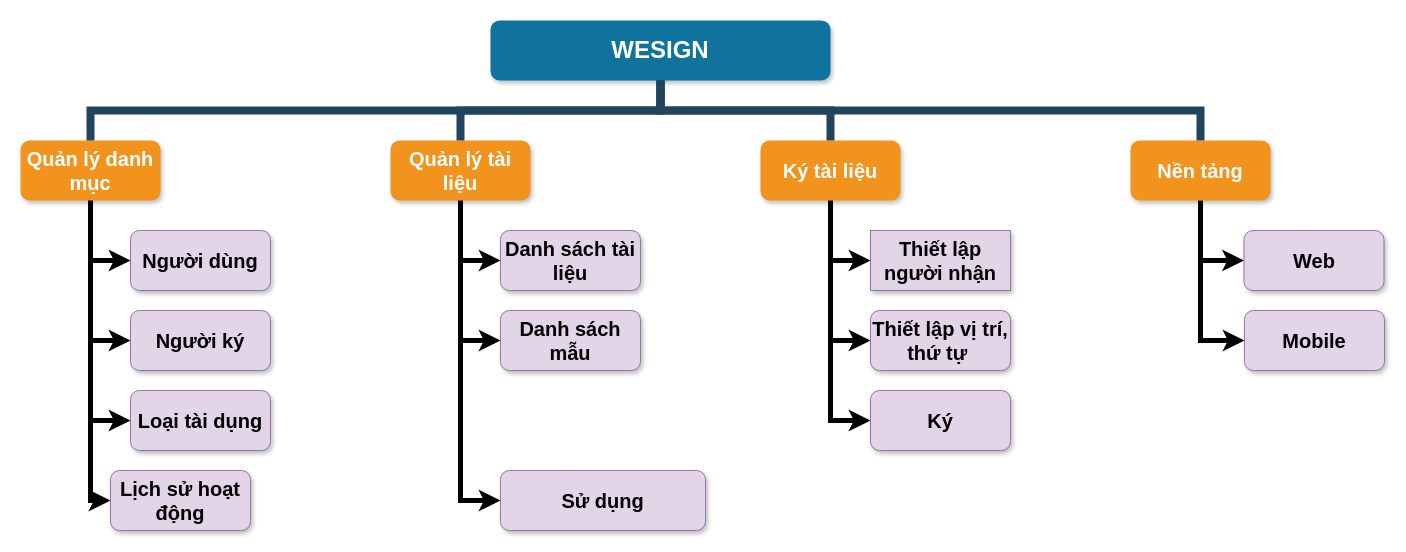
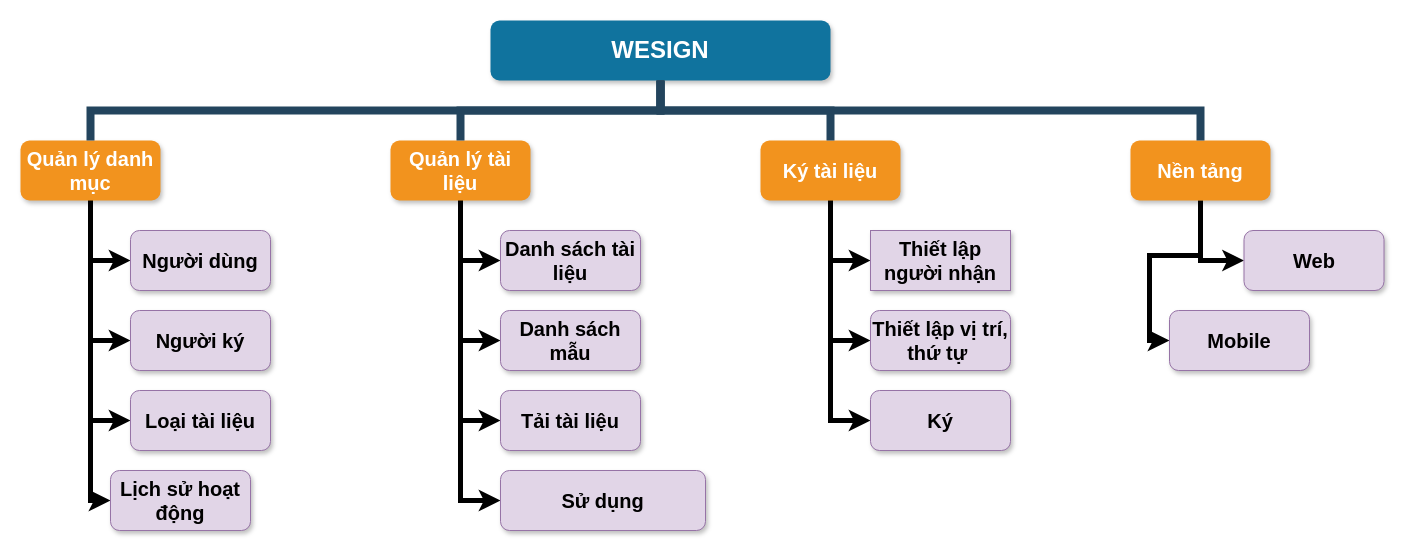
node "Mobile": moved (1315, 341) -> (1240, 341)
node "Loại tài dụng": label "Loại tài dụng" -> "Loại tài liệu"
edge "Quản lý tài liệu" -> "Tải tài liệu": added
node "Tải tài liệu": added
